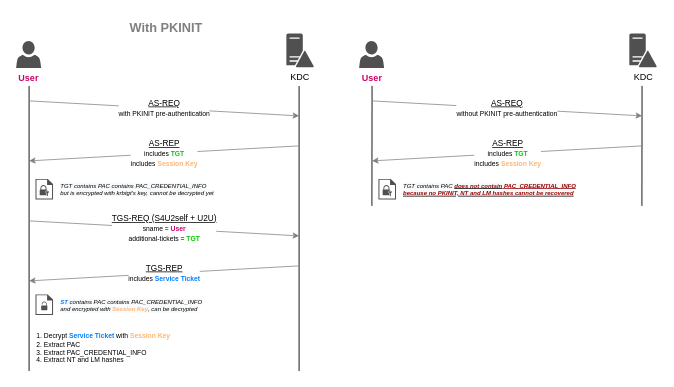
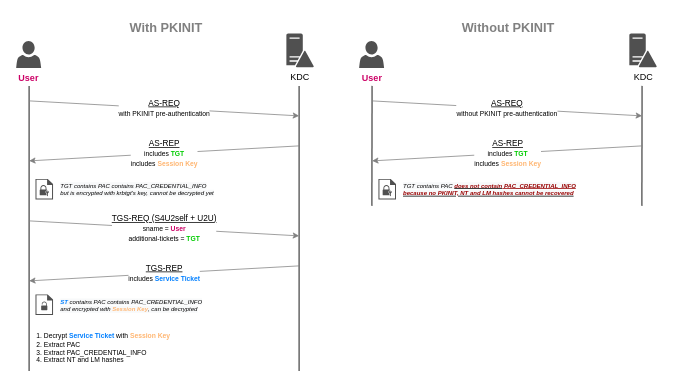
node "Without PKINIT": added
